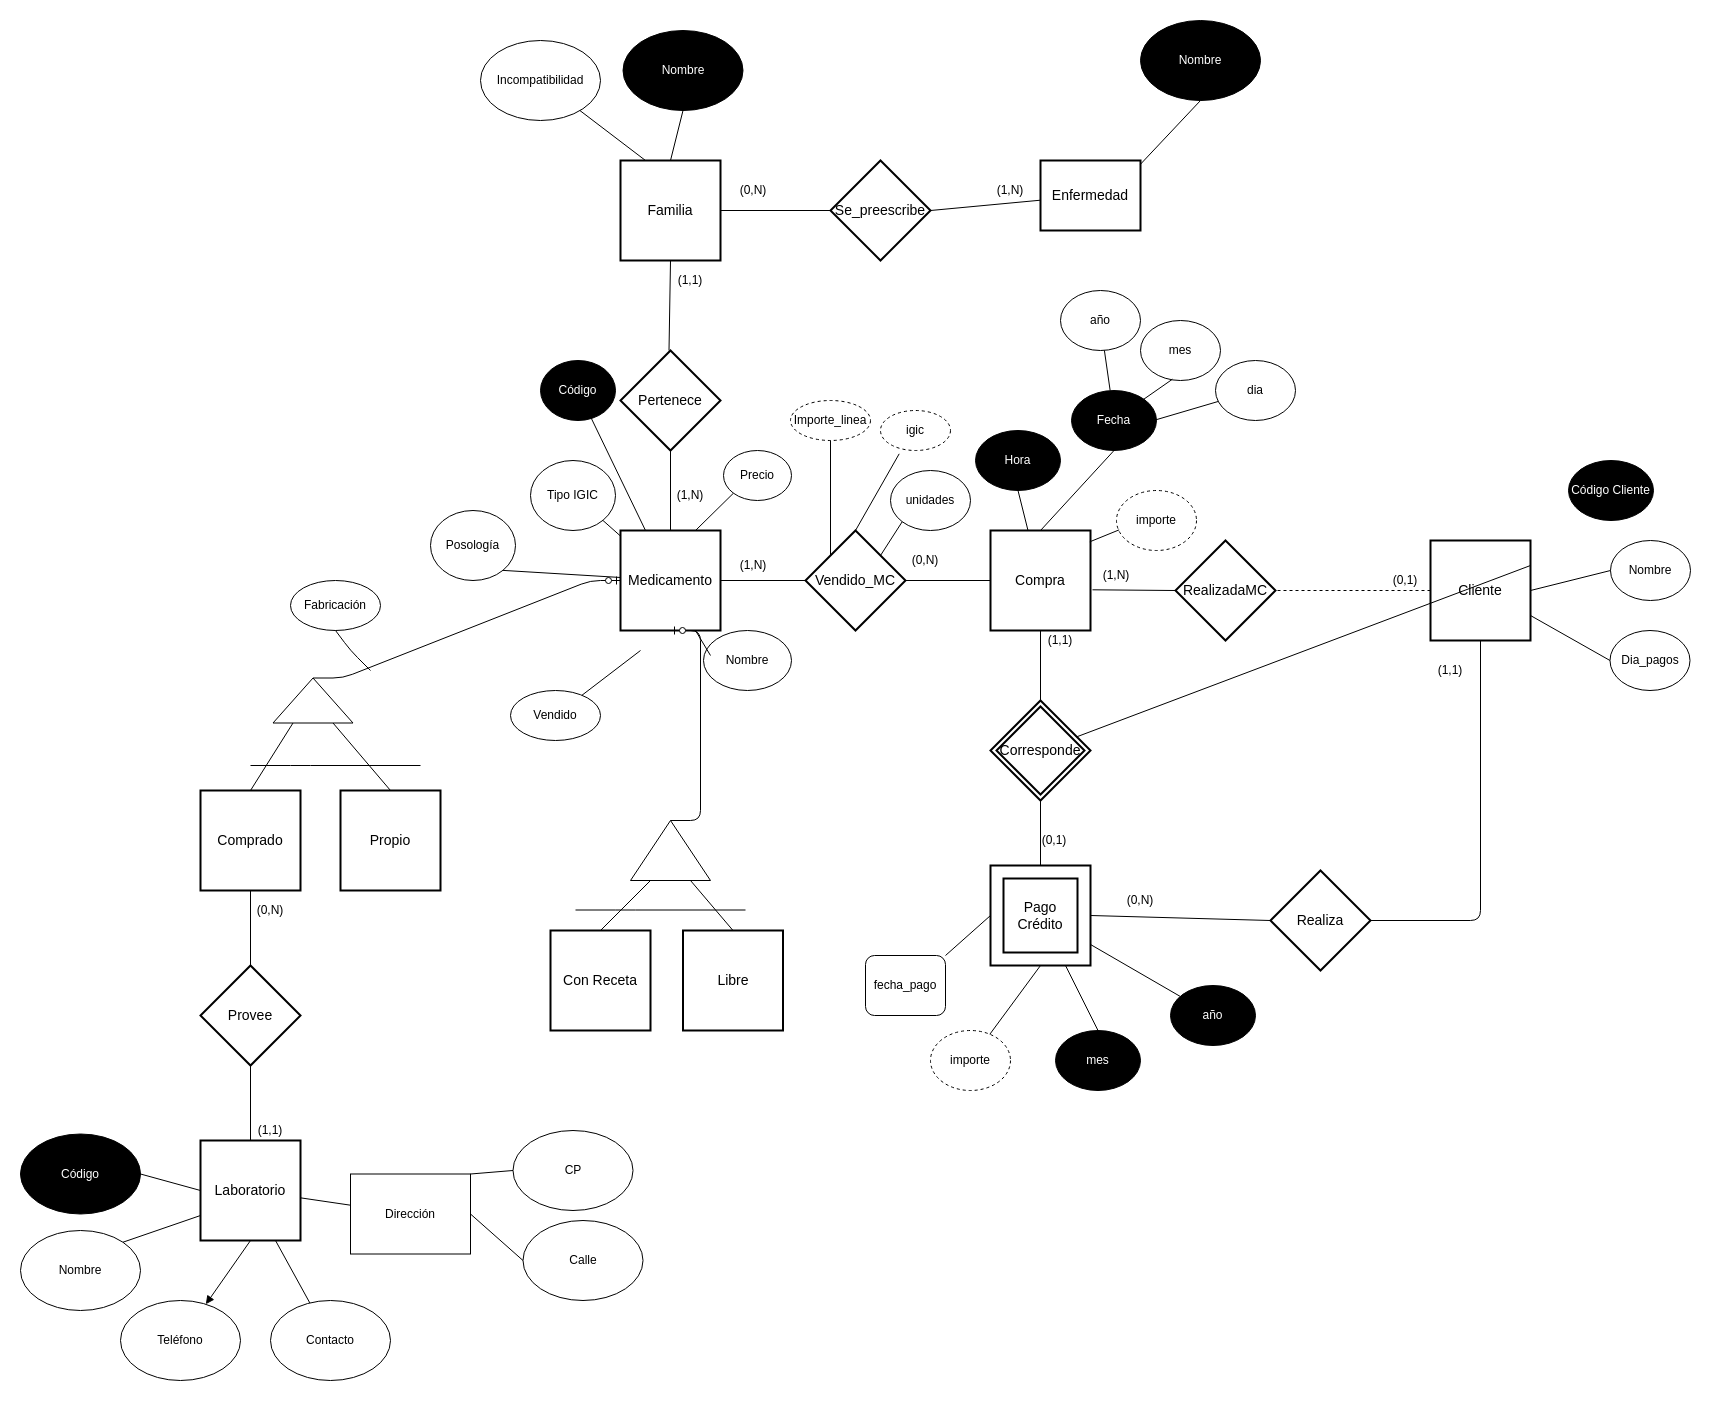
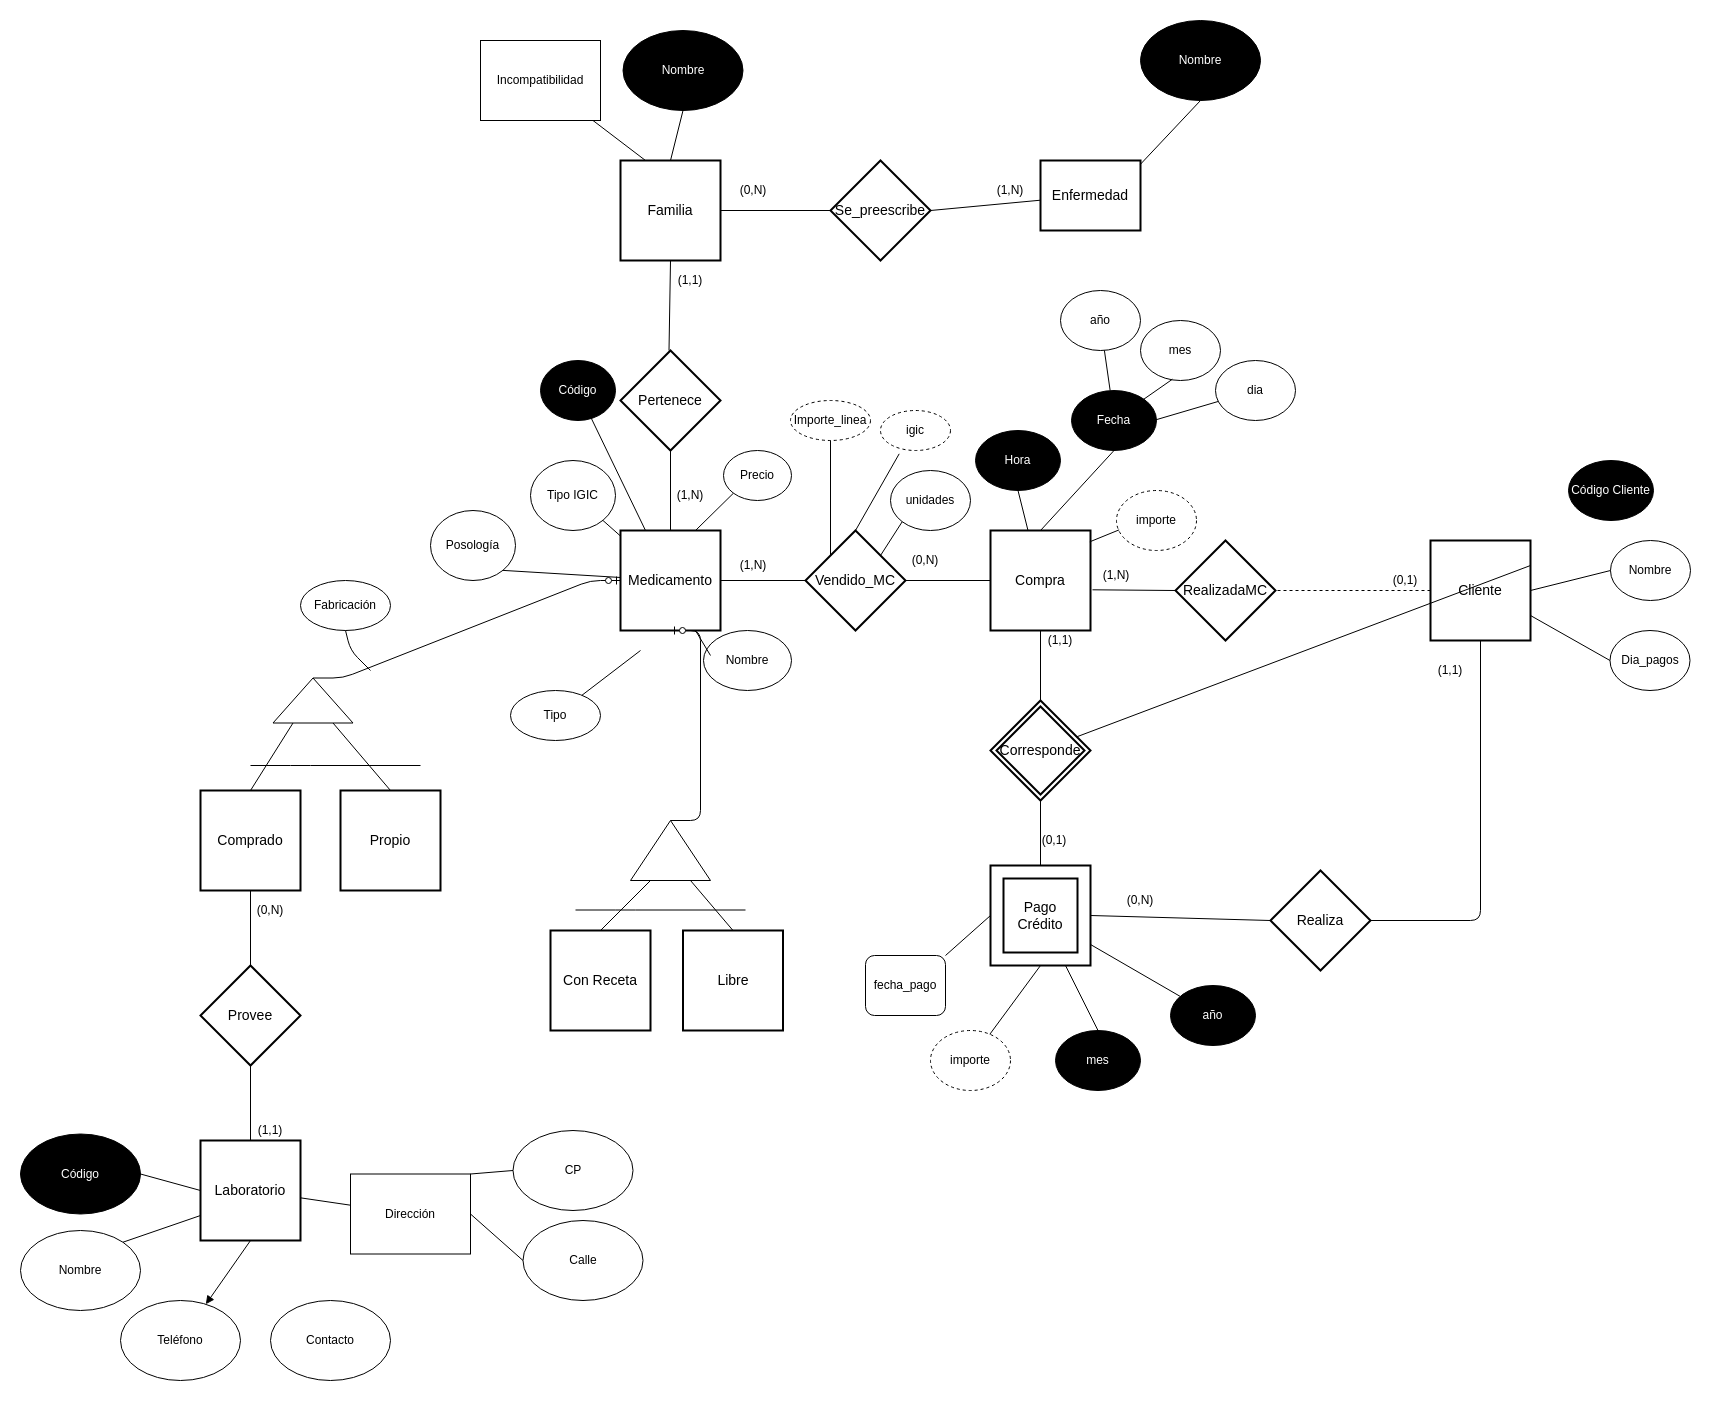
node "Incompatibilidad": shape ellipse -> rectangle
node "Fabricación": moved (336, 606) -> (346, 606)
node "Vendido": label "Vendido" -> "Tipo"
edge "Laboratorio" -- "Contacto": removed
